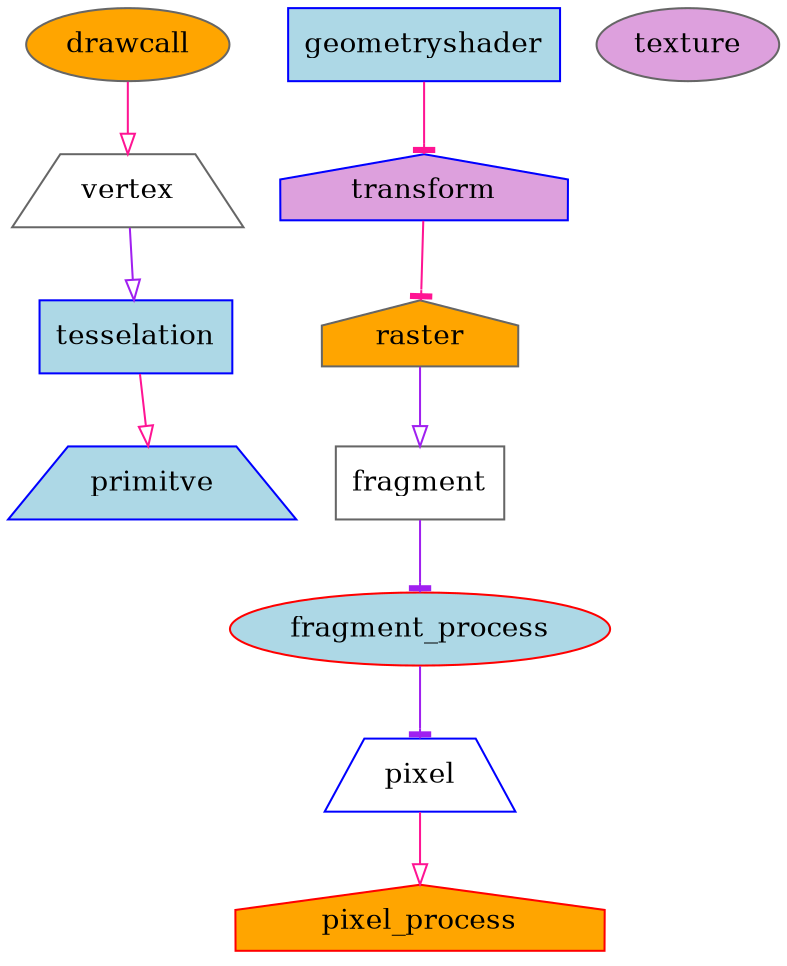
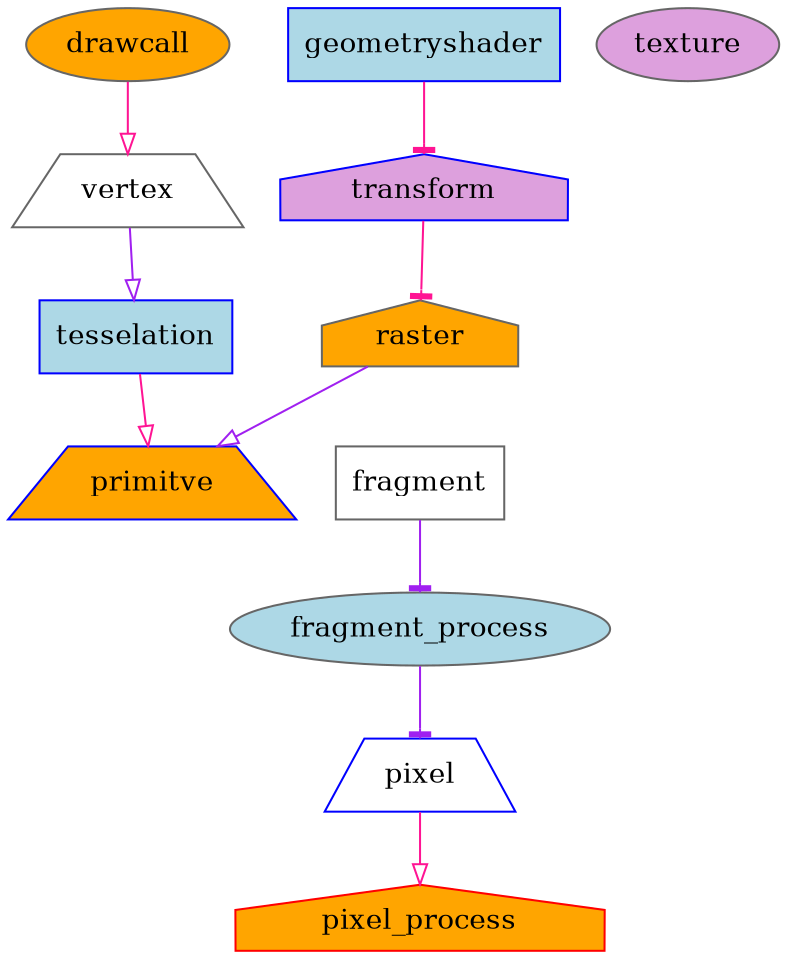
edge "raster" -> "fragment": now "raster" -> "primitve"
node "primitve": fillcolor lightblue -> orange
node "fragment_process": color red -> gray40
